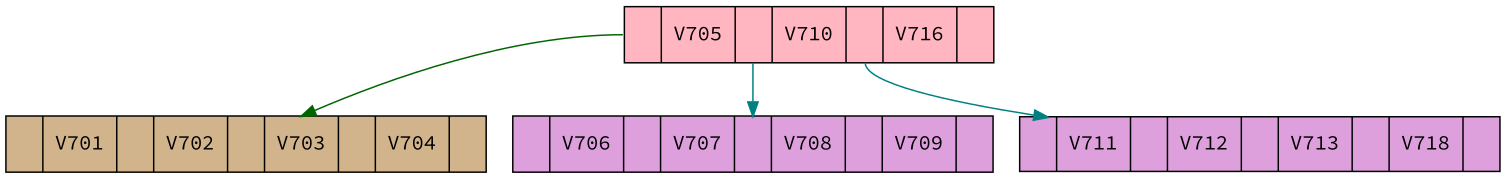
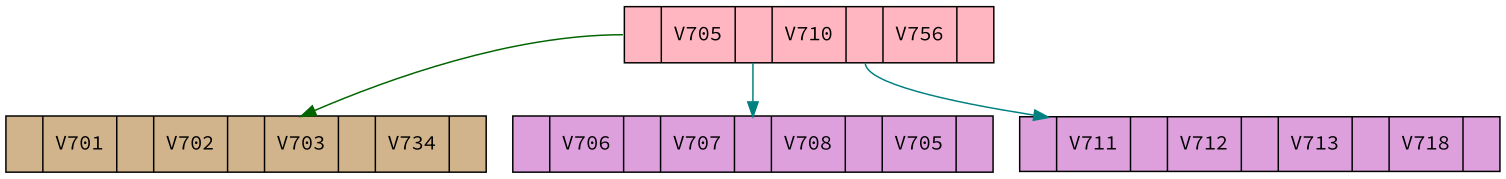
node "V705": text "V716" -> "V756"
node "V701": text "V704" -> "V734"
node "V706": text "V709" -> "V705"
